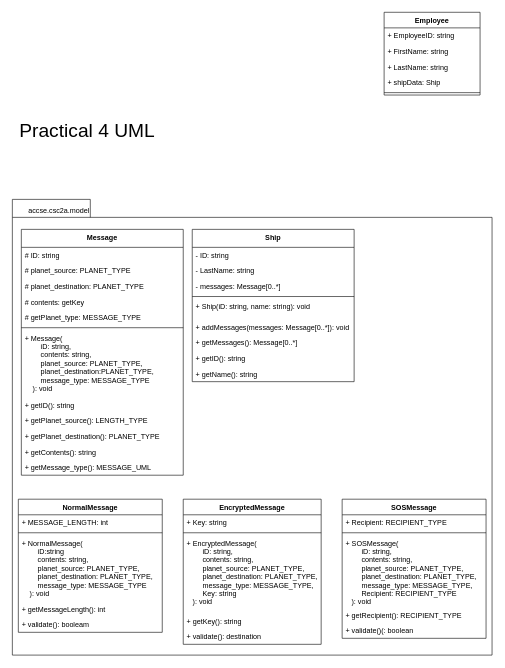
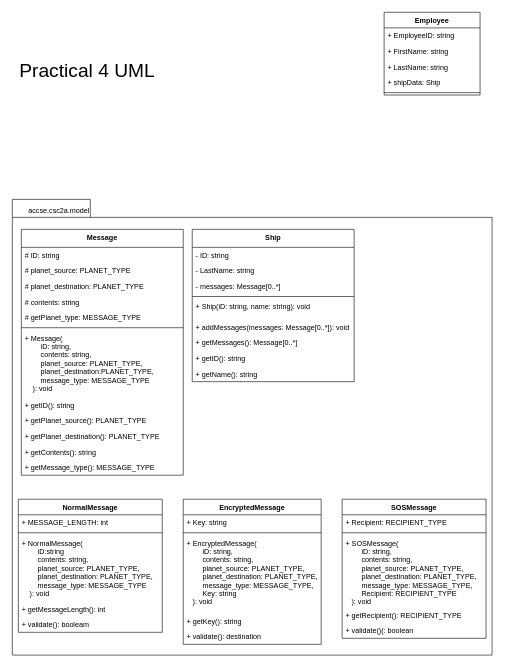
node "Practical 4 UML": moved (87, 131) -> (87, 71)
node "# contents: getKey": label "# contents: getKey" -> "# contents: string"
node "+ getPlanet_source(): LENGTH_TYPE": label "+ getPlanet_source(): LENGTH_TYPE" -> "+ getPlanet_source(): PLANET_TYPE"
node "+ getMessage_type(): MESSAGE_UML": label "+ getMessage_type(): MESSAGE_UML" -> "+ getMessage_type(): MESSAGE_TYPE"
